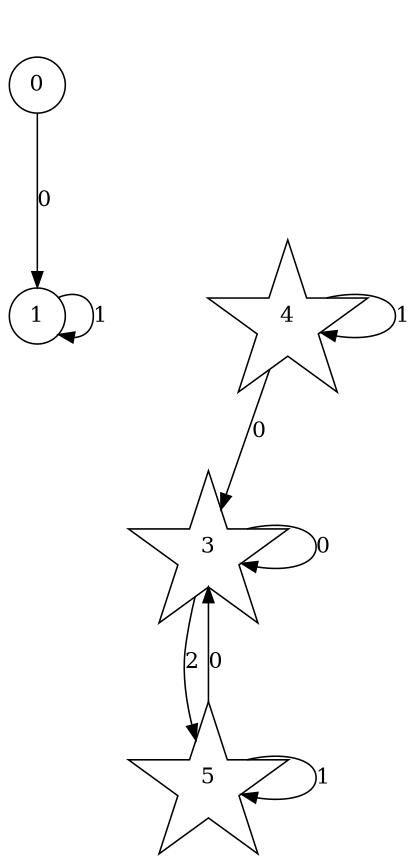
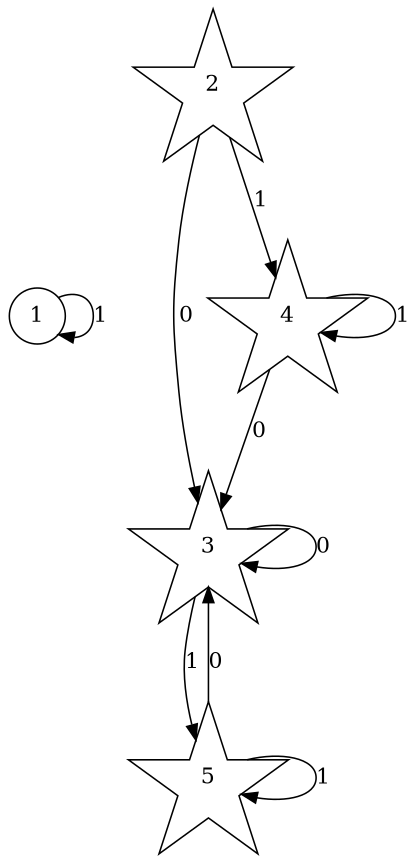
node "0": removed
node "2": added
edge "3" -> "5": label "2" -> "1"
